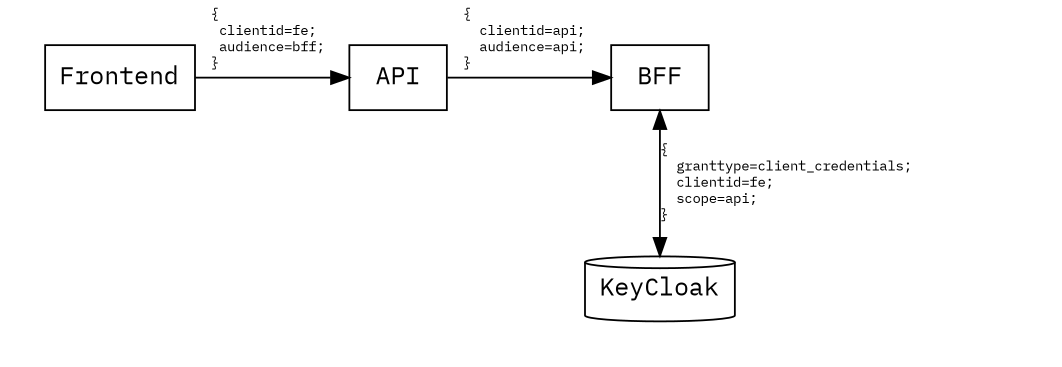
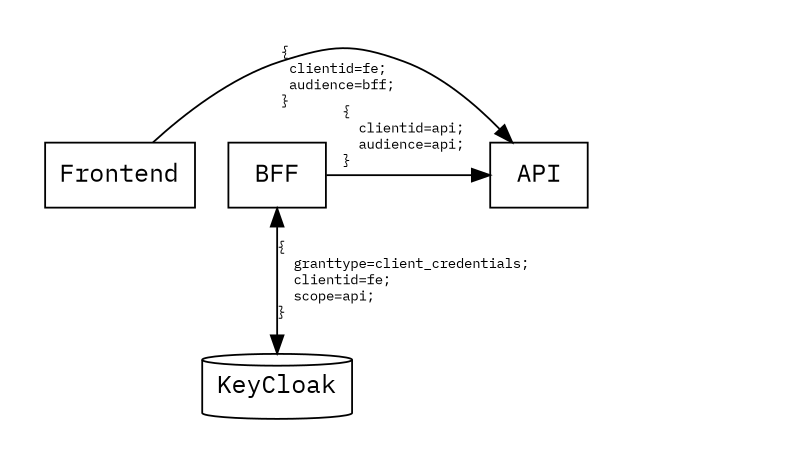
edge "API" -> "BFF": reversed
